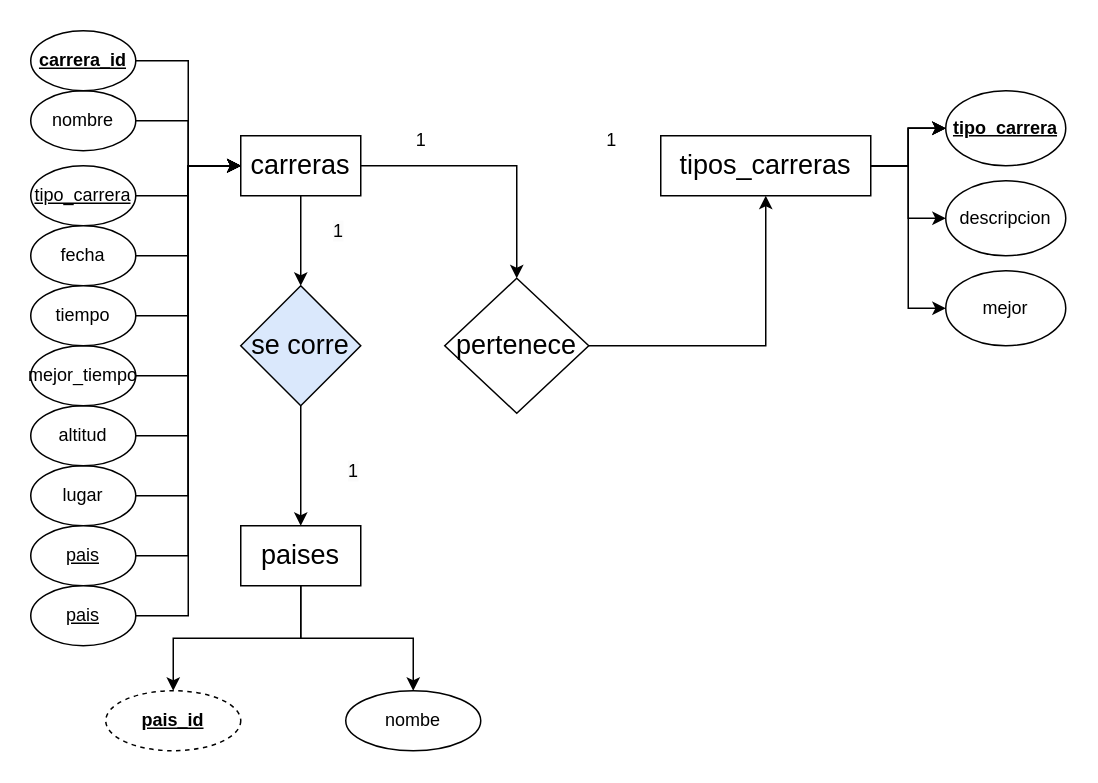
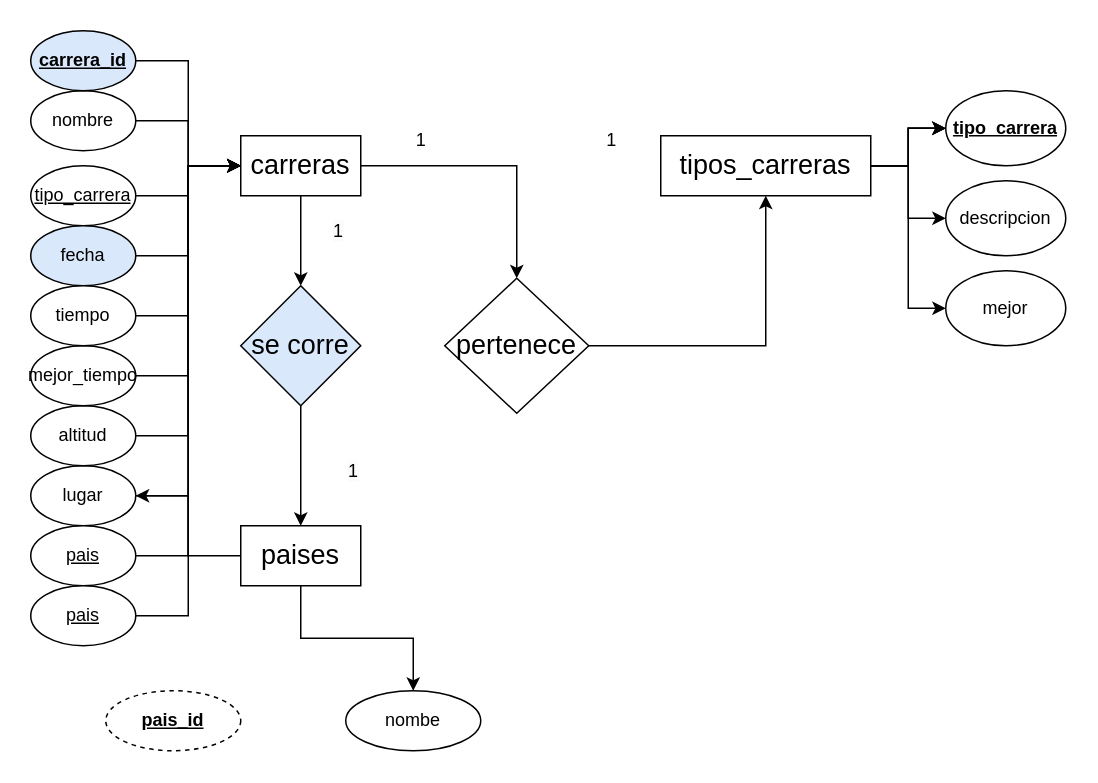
node "carrera_id": fillcolor #ffffff -> #dae8fc
node "fecha": fillcolor #ffffff -> #dae8fc
edge "paises" -> "pais_id": now "paises" -> "lugar"
